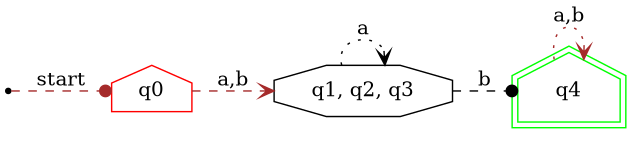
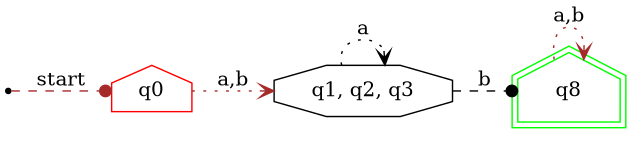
edge "q0" -> "q1, q2, q3": style dashed -> dotted
node "q4": label "q4" -> "q8"
